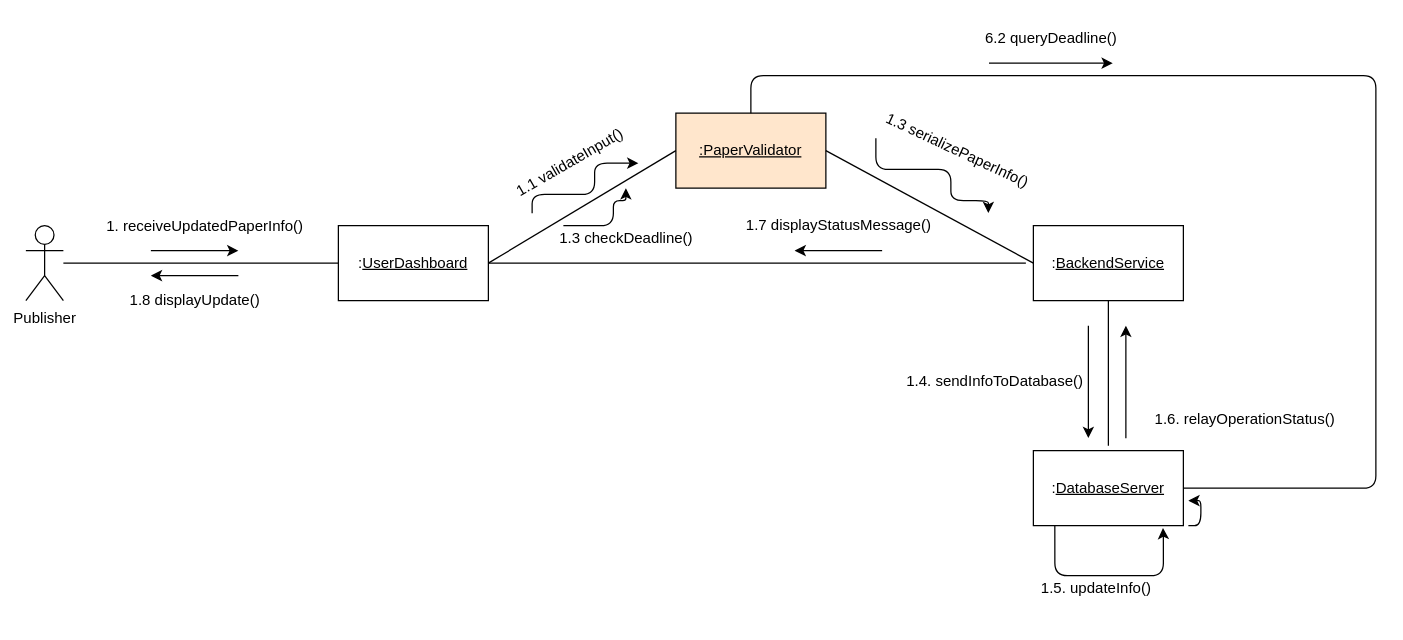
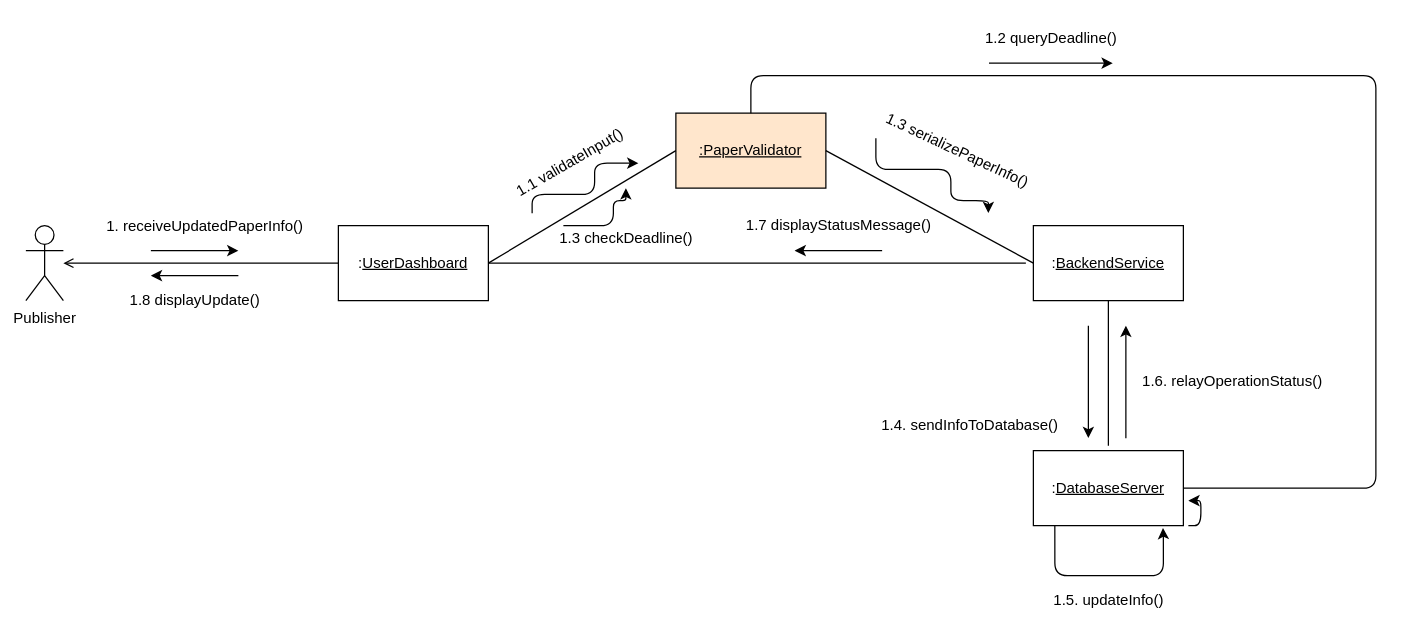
node "6.2 queryDeadline()": label "6.2 queryDeadline()" -> "1.2 queryDeadline()"
edge "Publisher" -- ":UserDashboard": arrowhead none -> open
node "1.4. sendInfoToDatabase()": moved (994, 382) -> (969, 426)
node "1.6. relayOperationStatus()": moved (1244, 419) -> (1232, 382)
node "1.5. updateInfo()": moved (1096, 588) -> (1108, 601)
